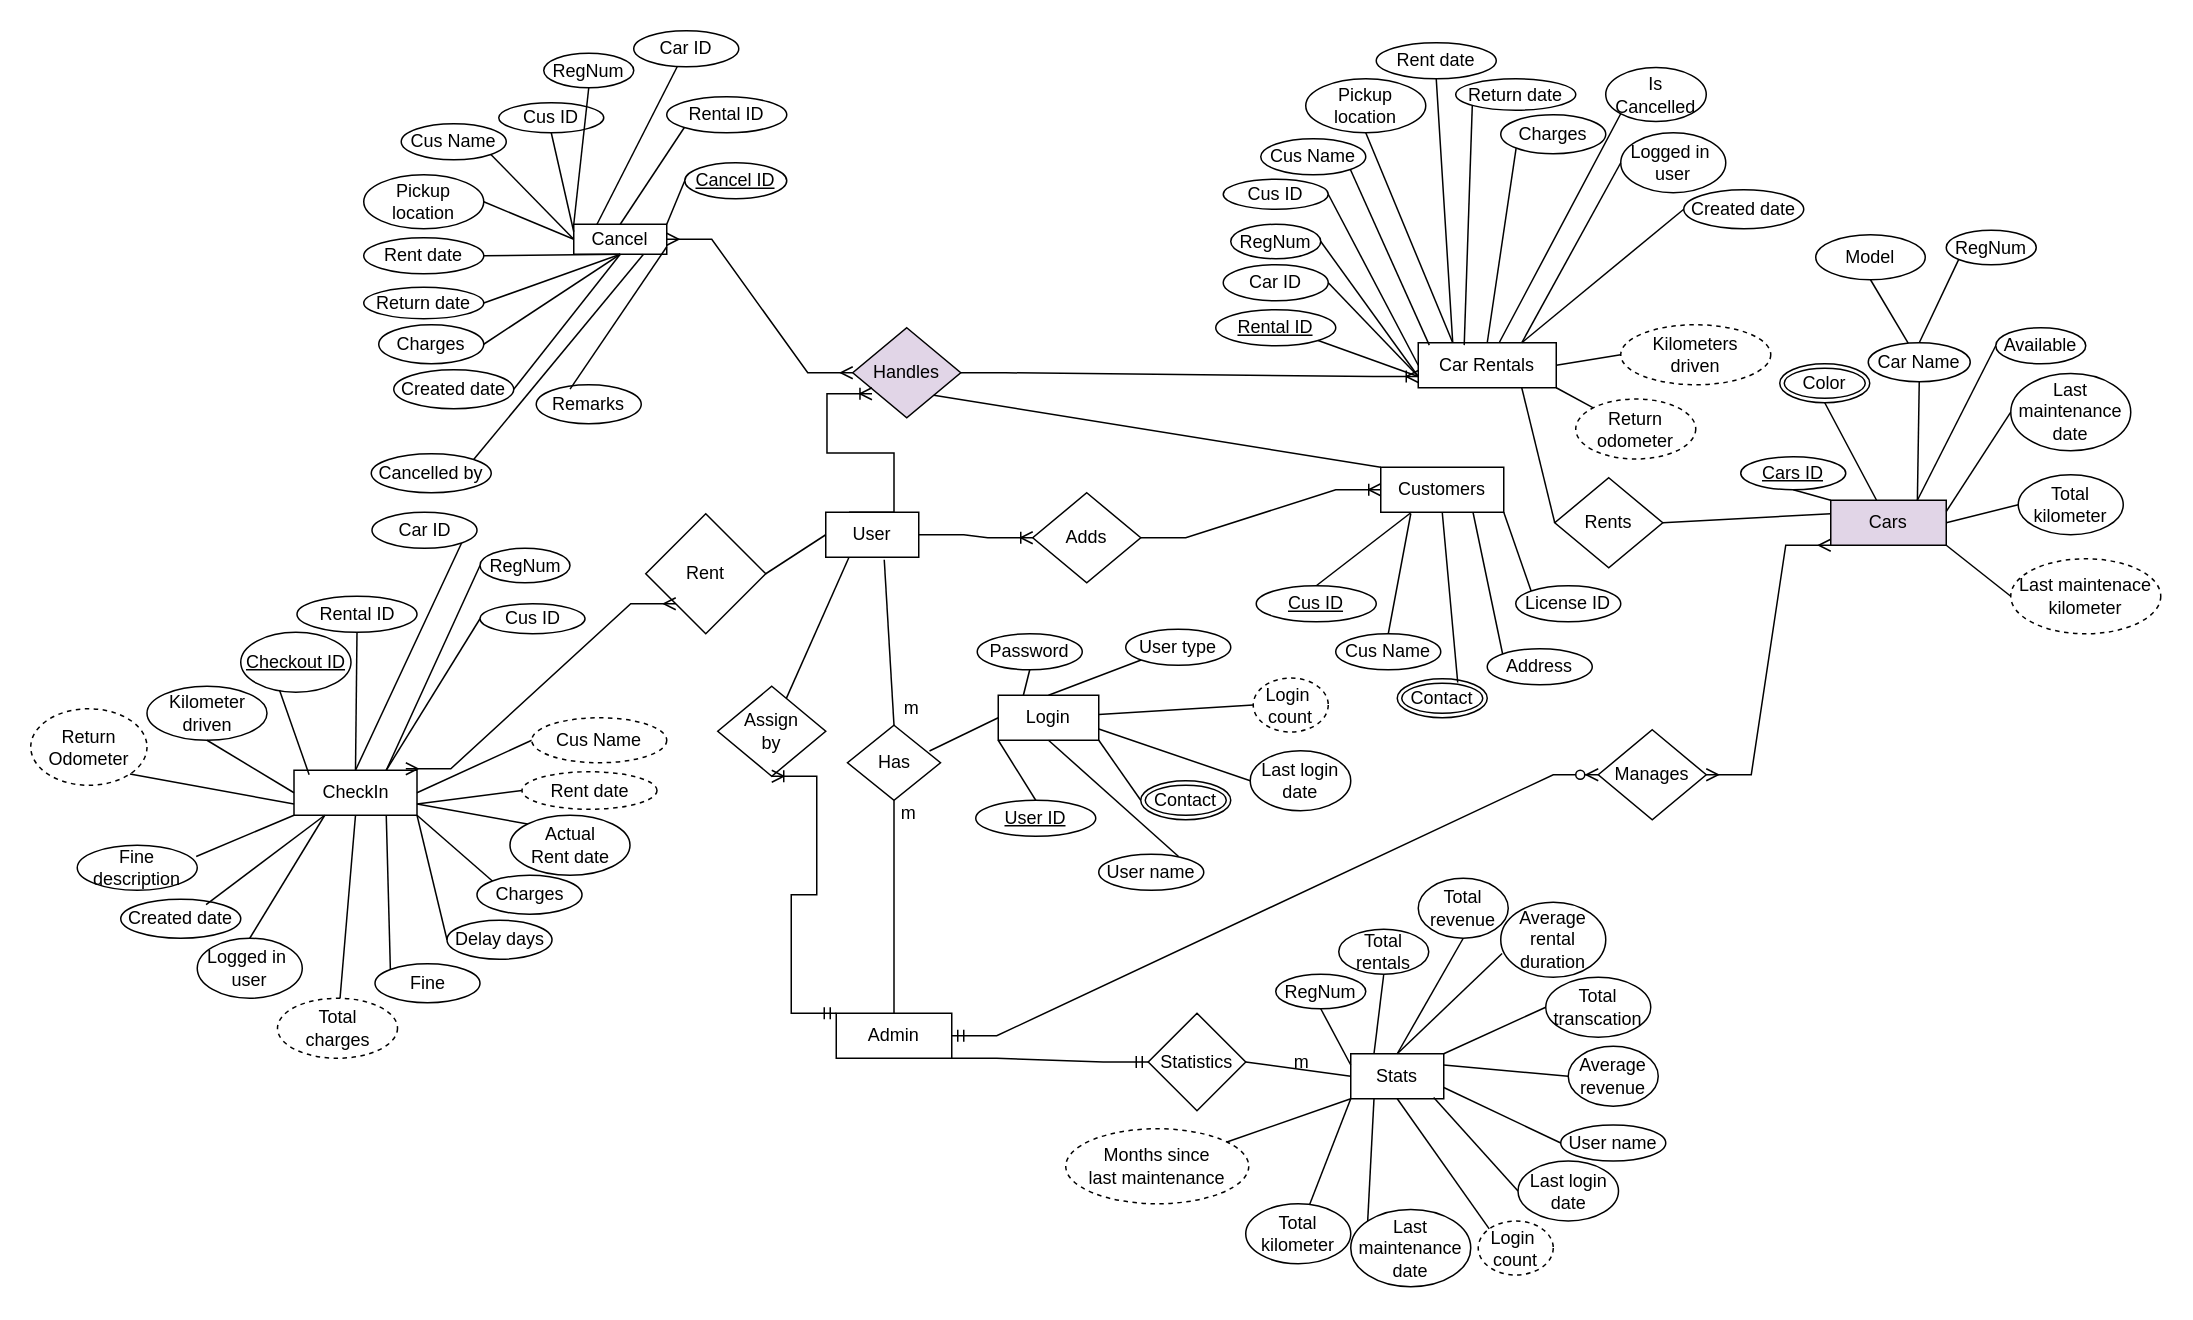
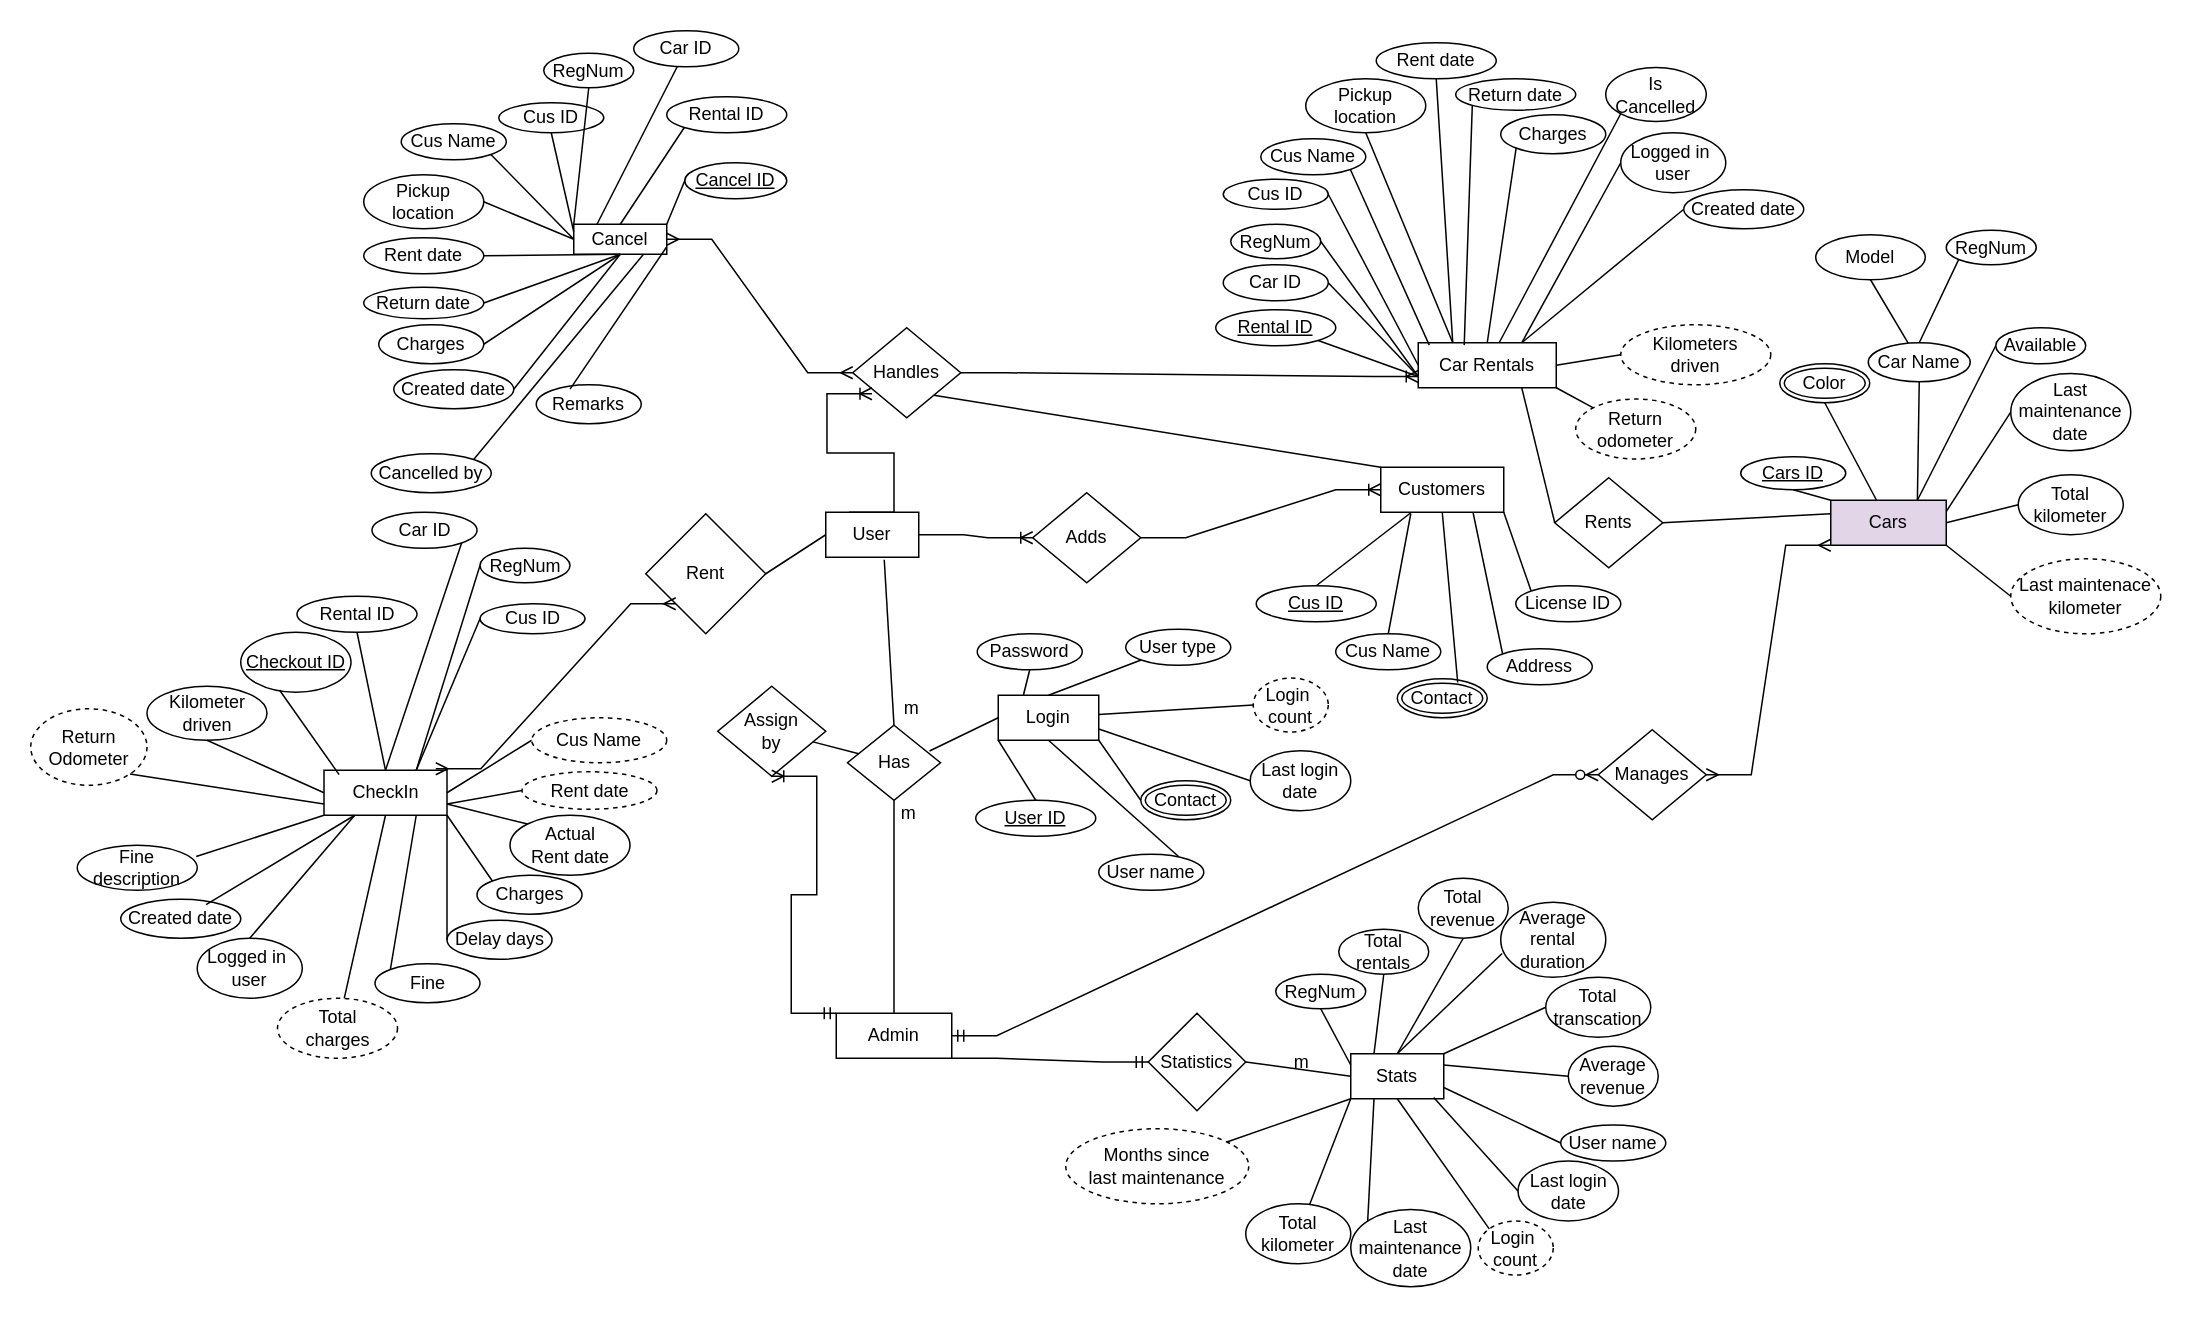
node "Handles": fillcolor #e1d5e7 -> #ffffff
edge "User" -- "Assign by": now "Has" -- "Assign by"
node "CheckIn": moved (356, 793) -> (386, 793)
